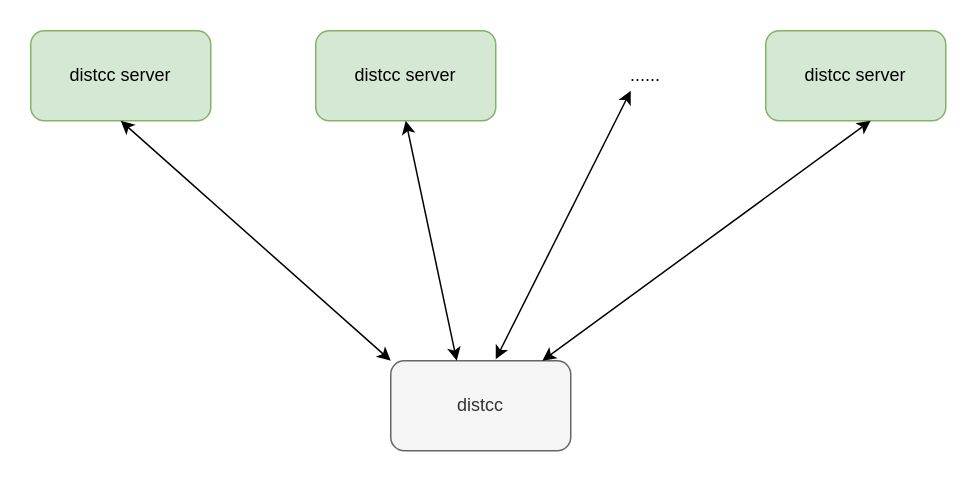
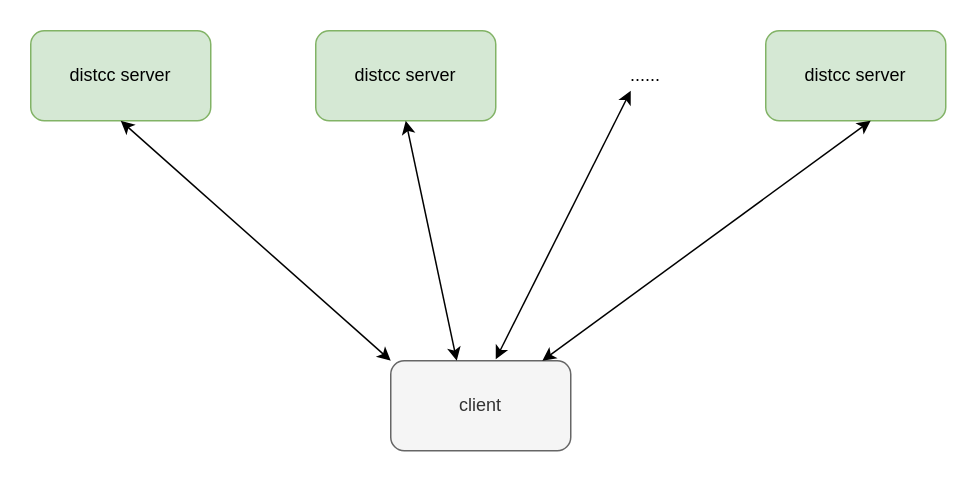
node "distcc": label "distcc" -> "client"
